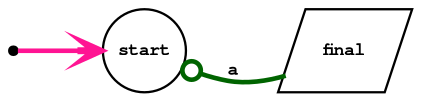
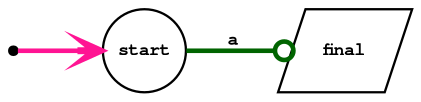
edge "final" -> "start": reversed
